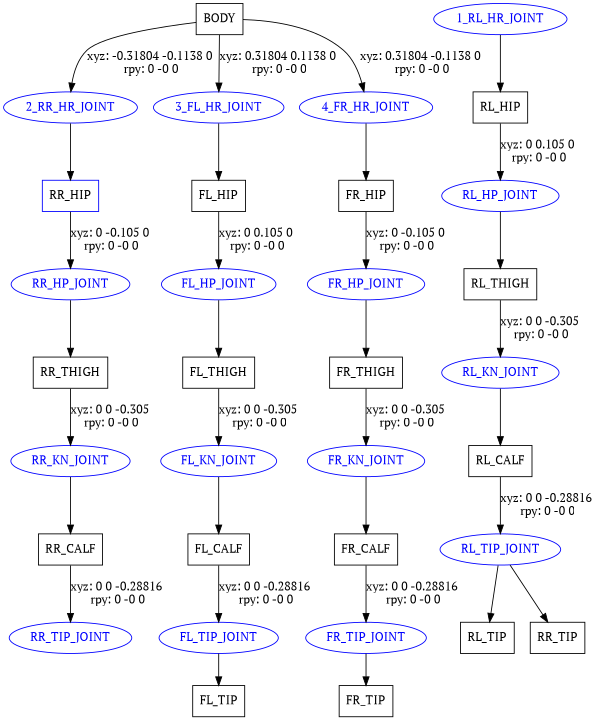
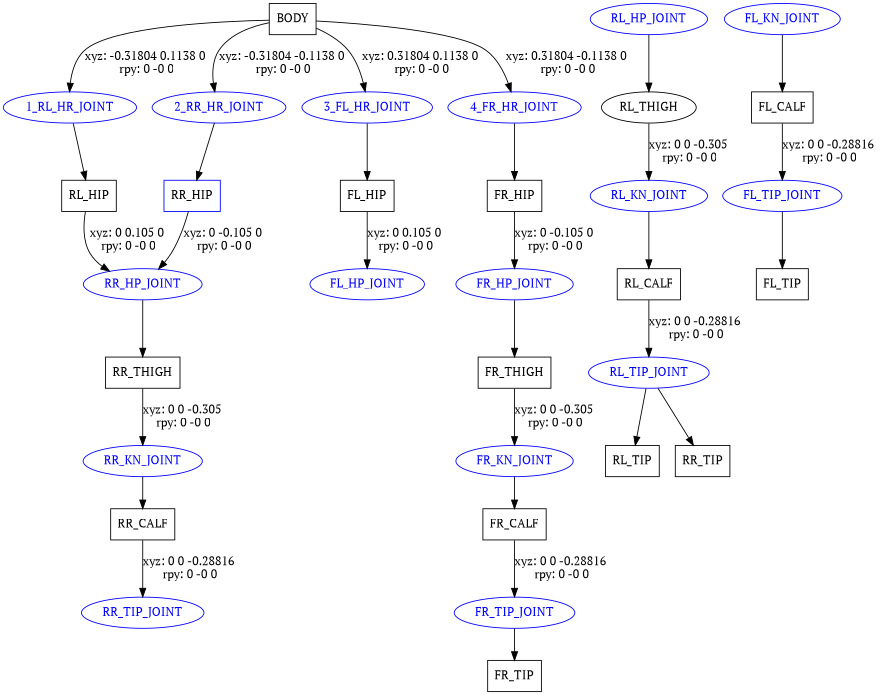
edge "BODY" -> "1_RL_HR_JOINT": added, label "xyz: -0.31804 0.1138 0 rpy: 0 -0 0"
edge "RL_HIP" -> "RL_HP_JOINT": now "RL_HIP" -> "RR_HP_JOINT"
node "RL_THIGH": shape box -> ellipse
node "FL_THIGH": removed
